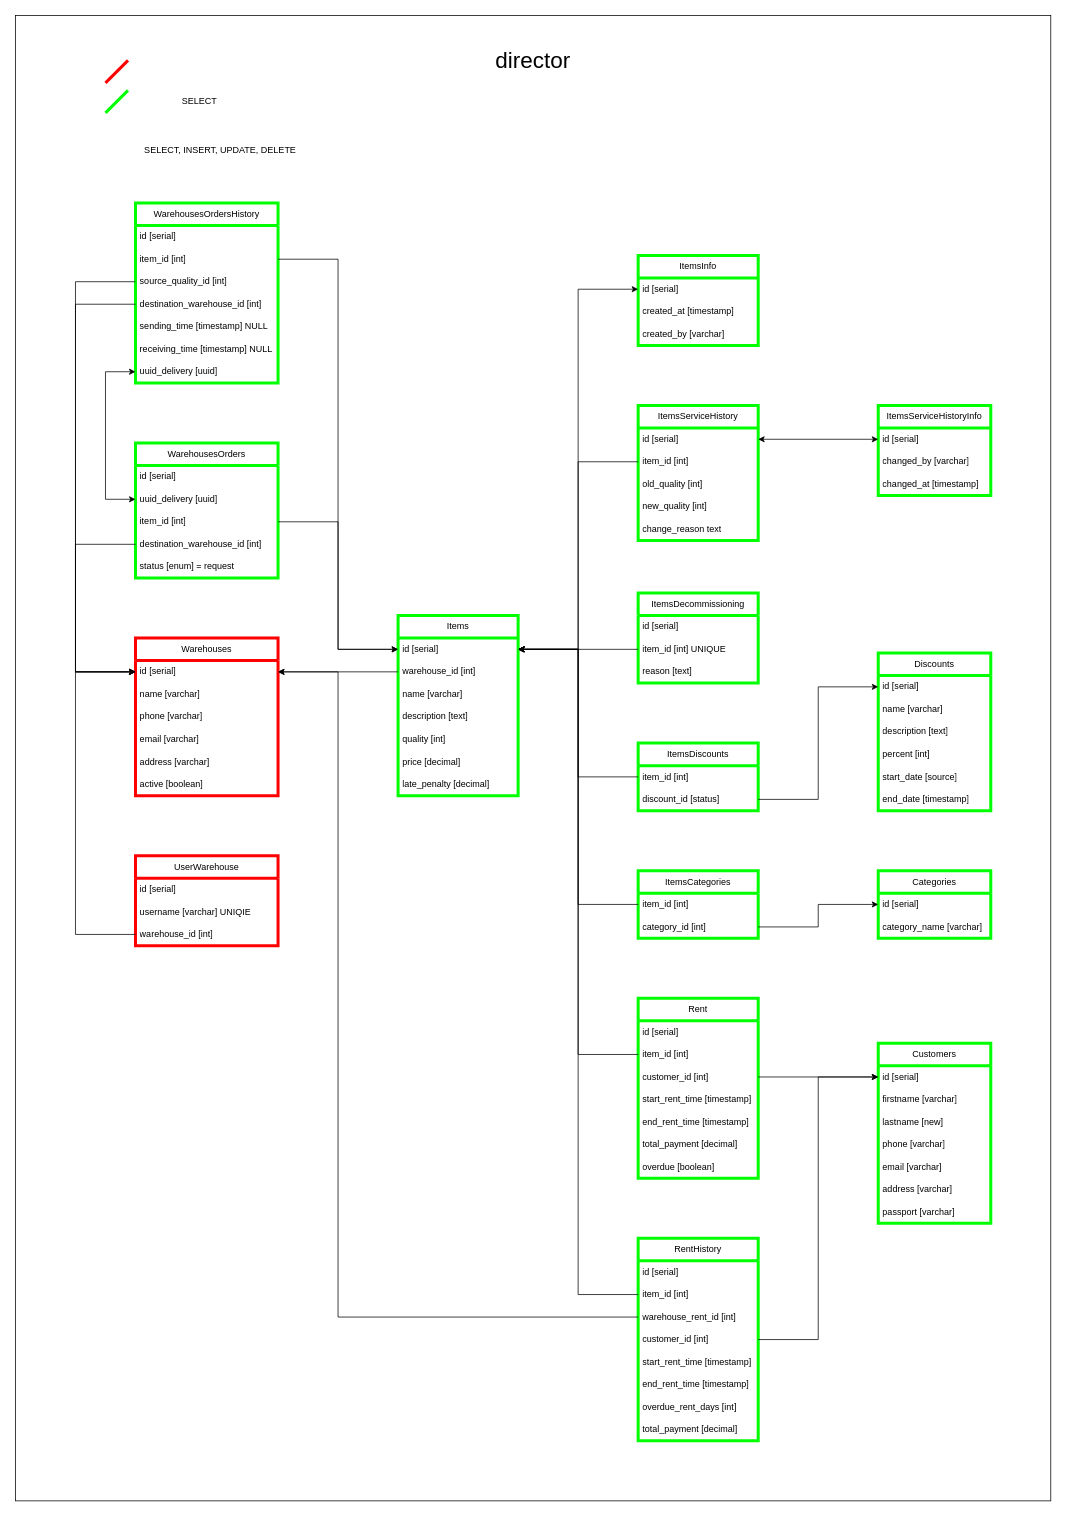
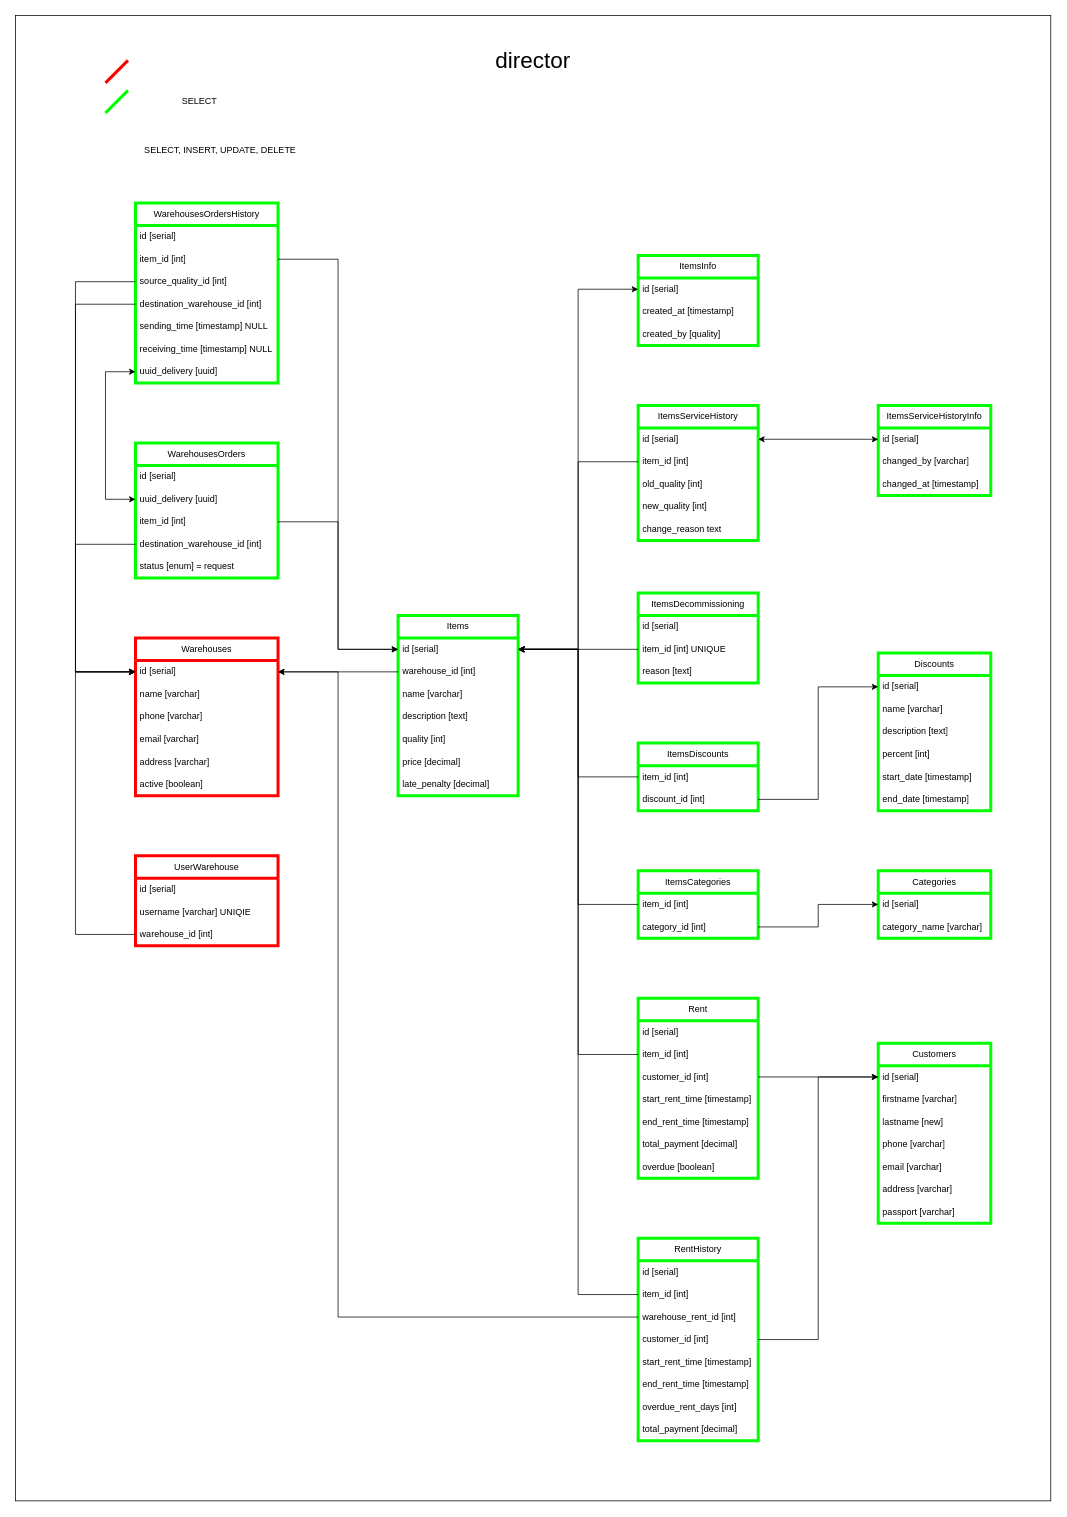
node "created_by [varchar]": label "created_by [varchar]" -> "created_by [quality]"
node "start_date [source]": label "start_date [source]" -> "start_date [timestamp]"
node "discount_id [status]": label "discount_id [status]" -> "discount_id [int]"
